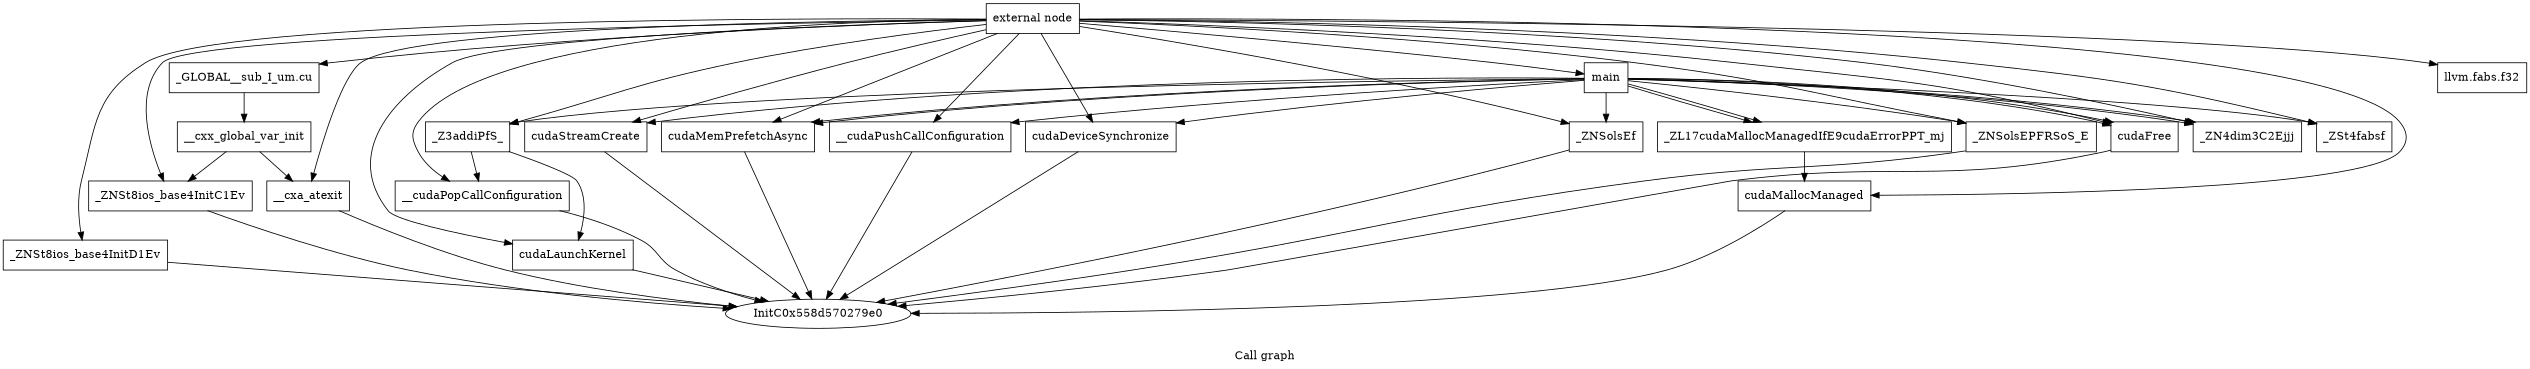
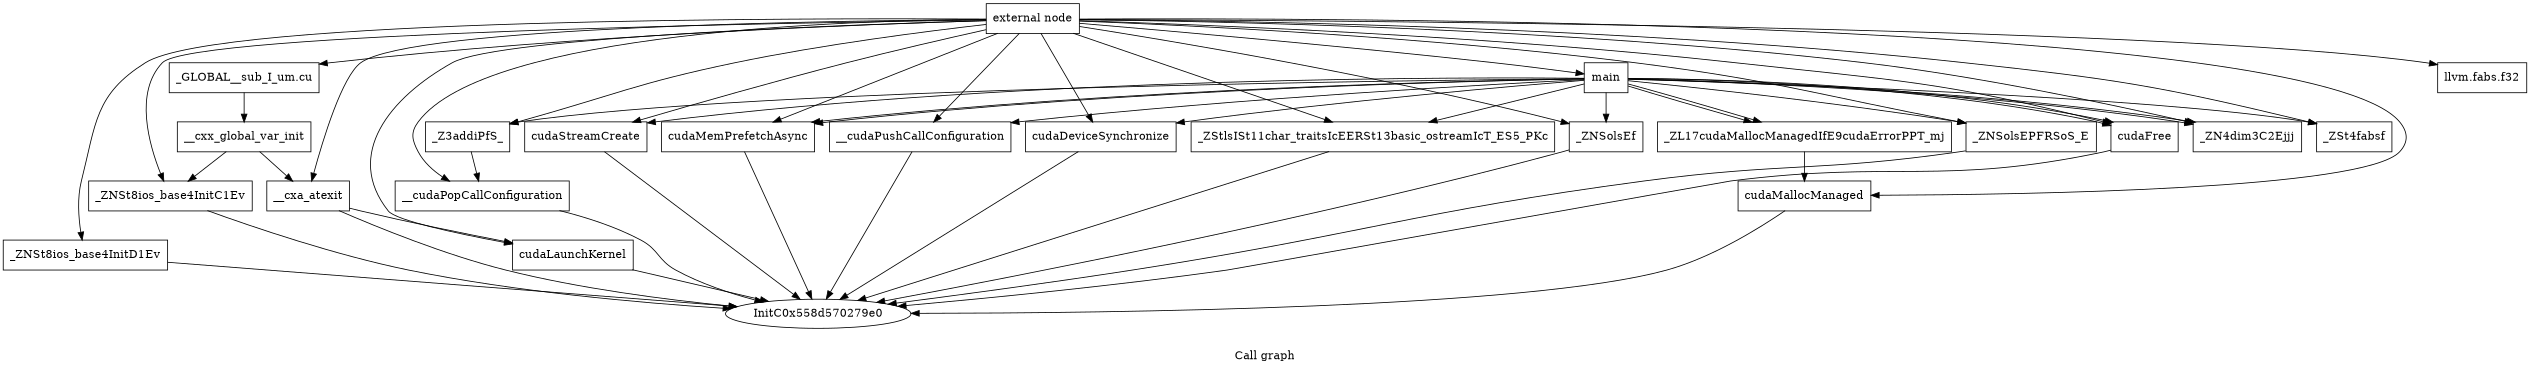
node "_ZStlsISt11char_traitsIcEERSt13basic_ostreamIcT_ES5_PKc": added
edge "_Z3addiPfS_" -> "cudaLaunchKernel": now "__cxa_atexit" -> "cudaLaunchKernel"
